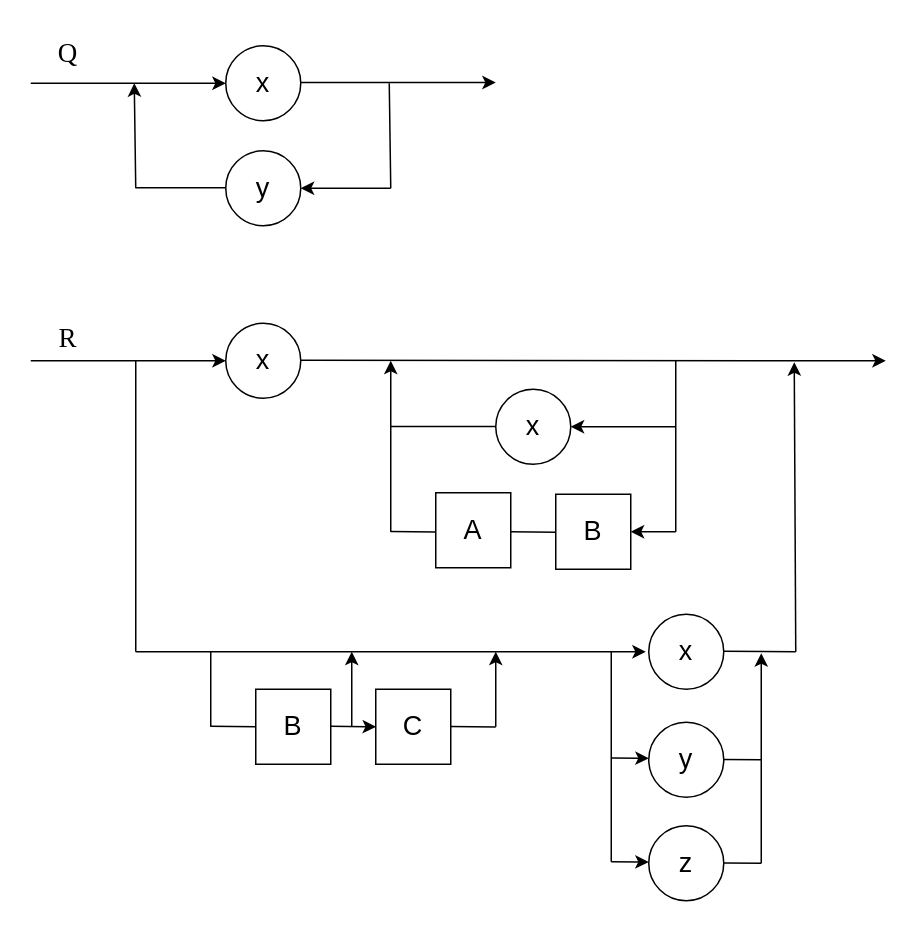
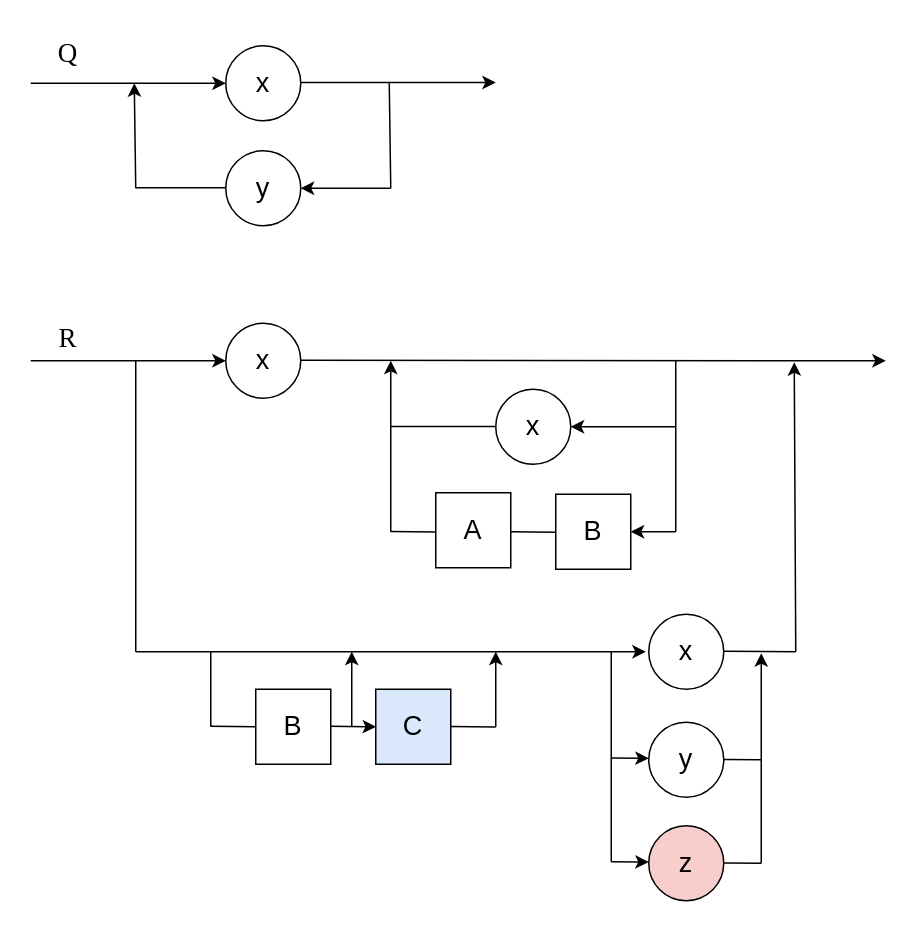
node "C": fillcolor #ffffff -> #dae8fc
node "z": fillcolor #ffffff -> #f8cecc
